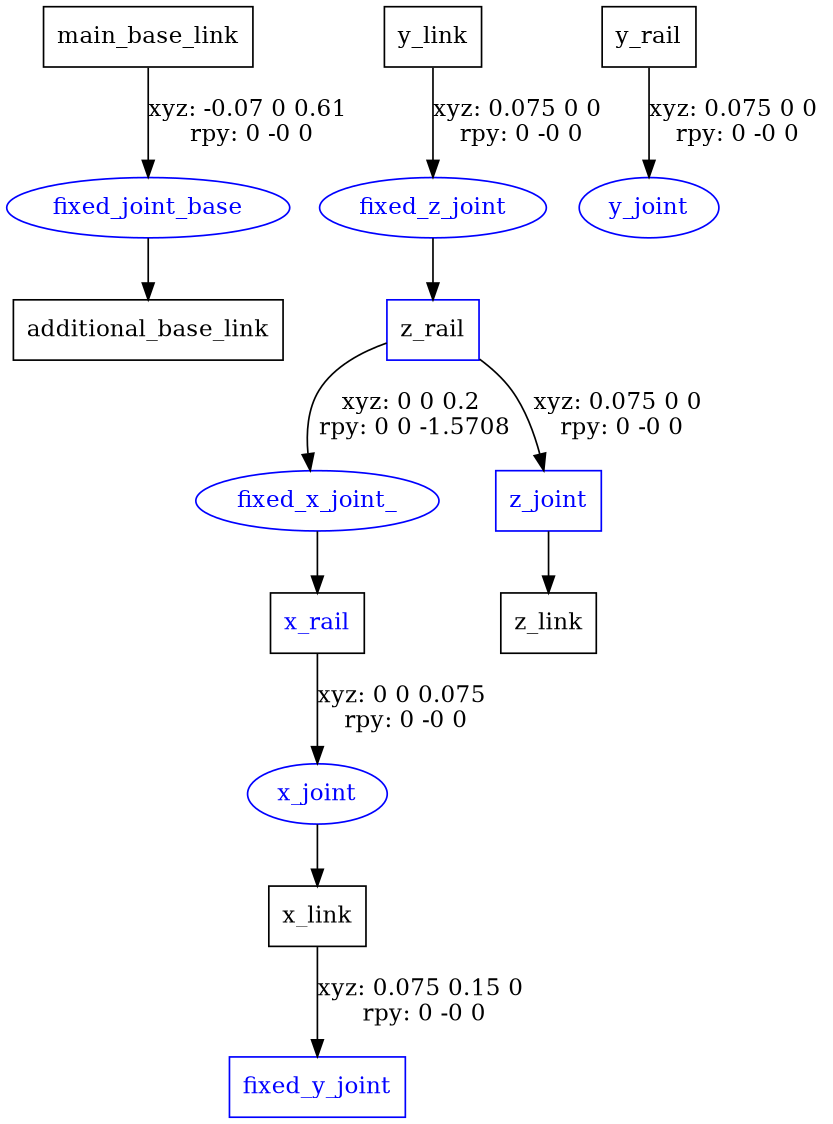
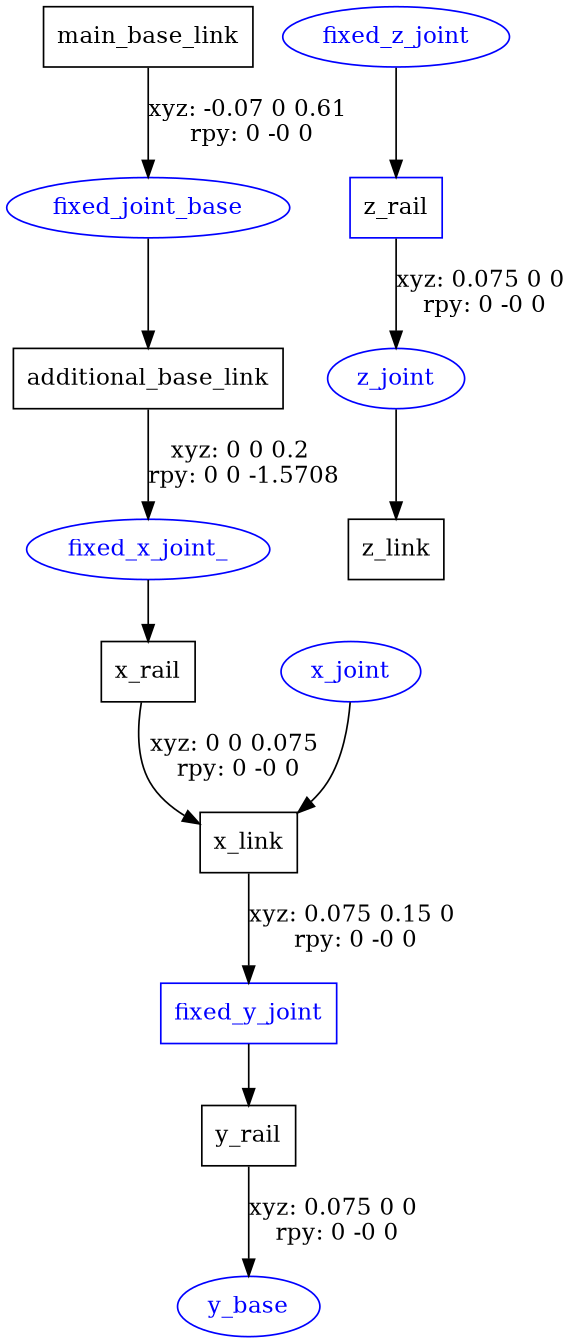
node "y_link": removed
node "y_joint": label "y_joint" -> "y_base"
edge "z_rail" -> "fixed_x_joint_": now "additional_base_link" -> "fixed_x_joint_"
node "z_joint": shape box -> ellipse
node "x_rail": fontcolor blue -> black
edge "x_rail" -> "x_joint": now "x_rail" -> "x_link"
edge "fixed_y_joint" -> "y_rail": added
